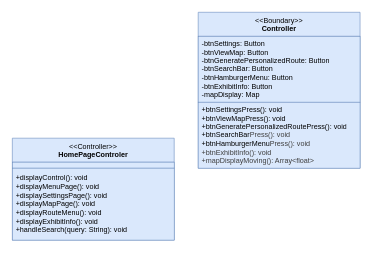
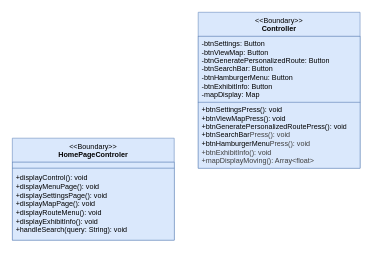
node "<<Controller>> HomePageControler": label "<<Controller>> HomePageControler" -> "<<Boundary>> HomePageControler"
